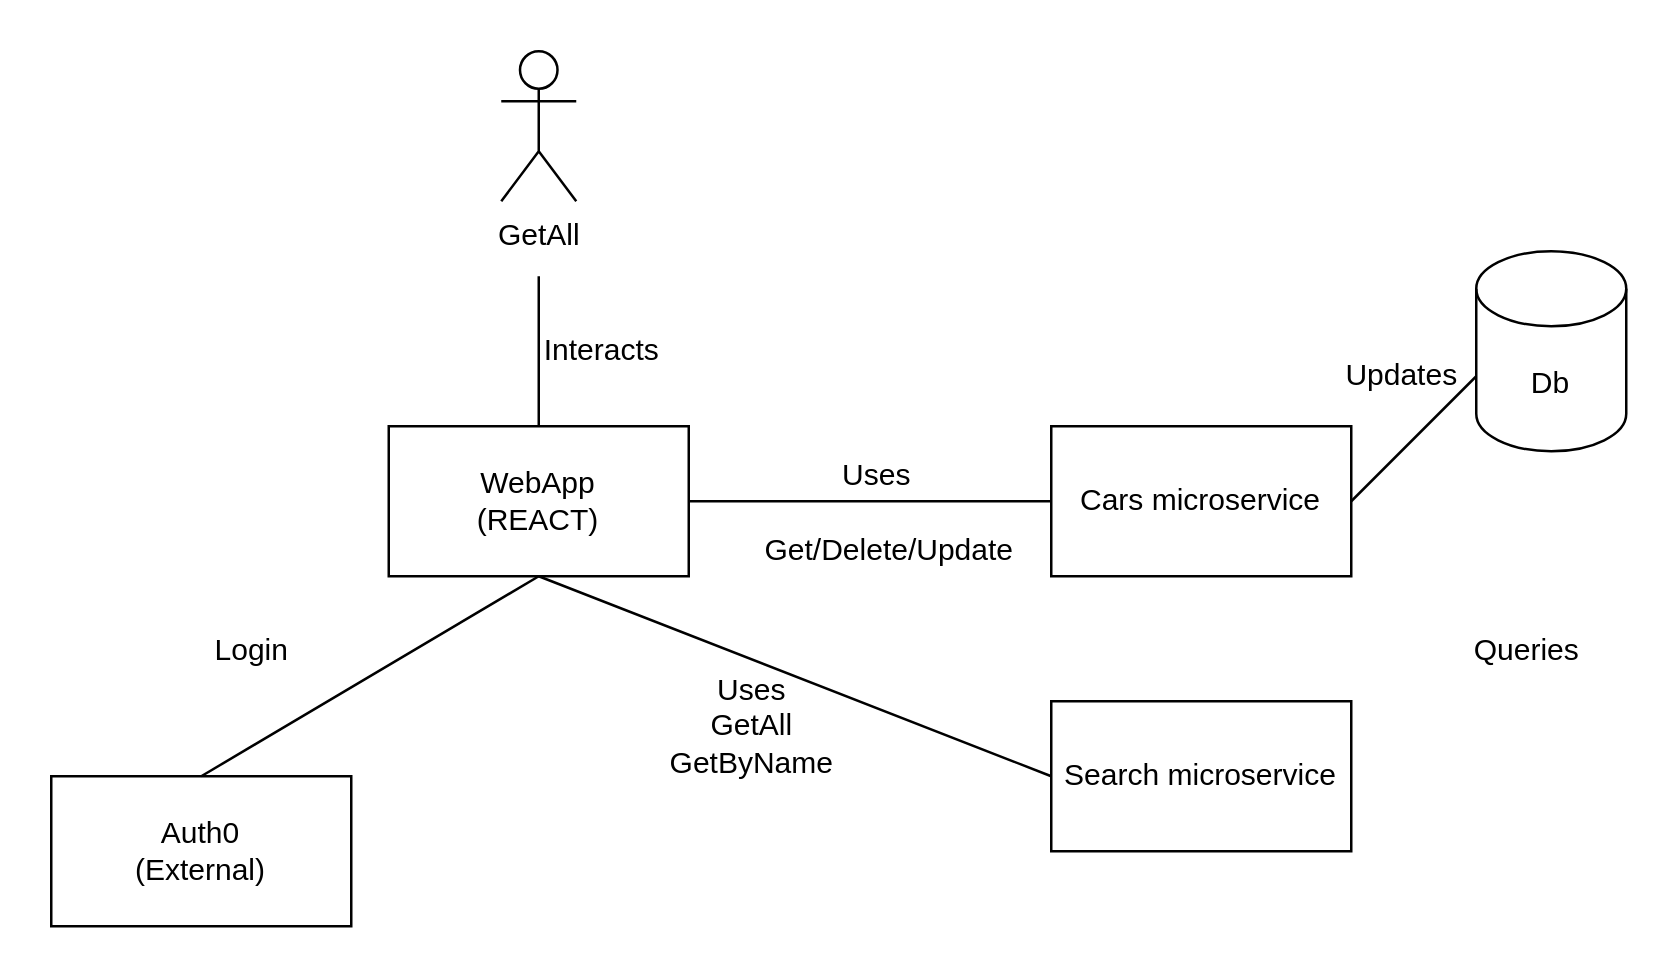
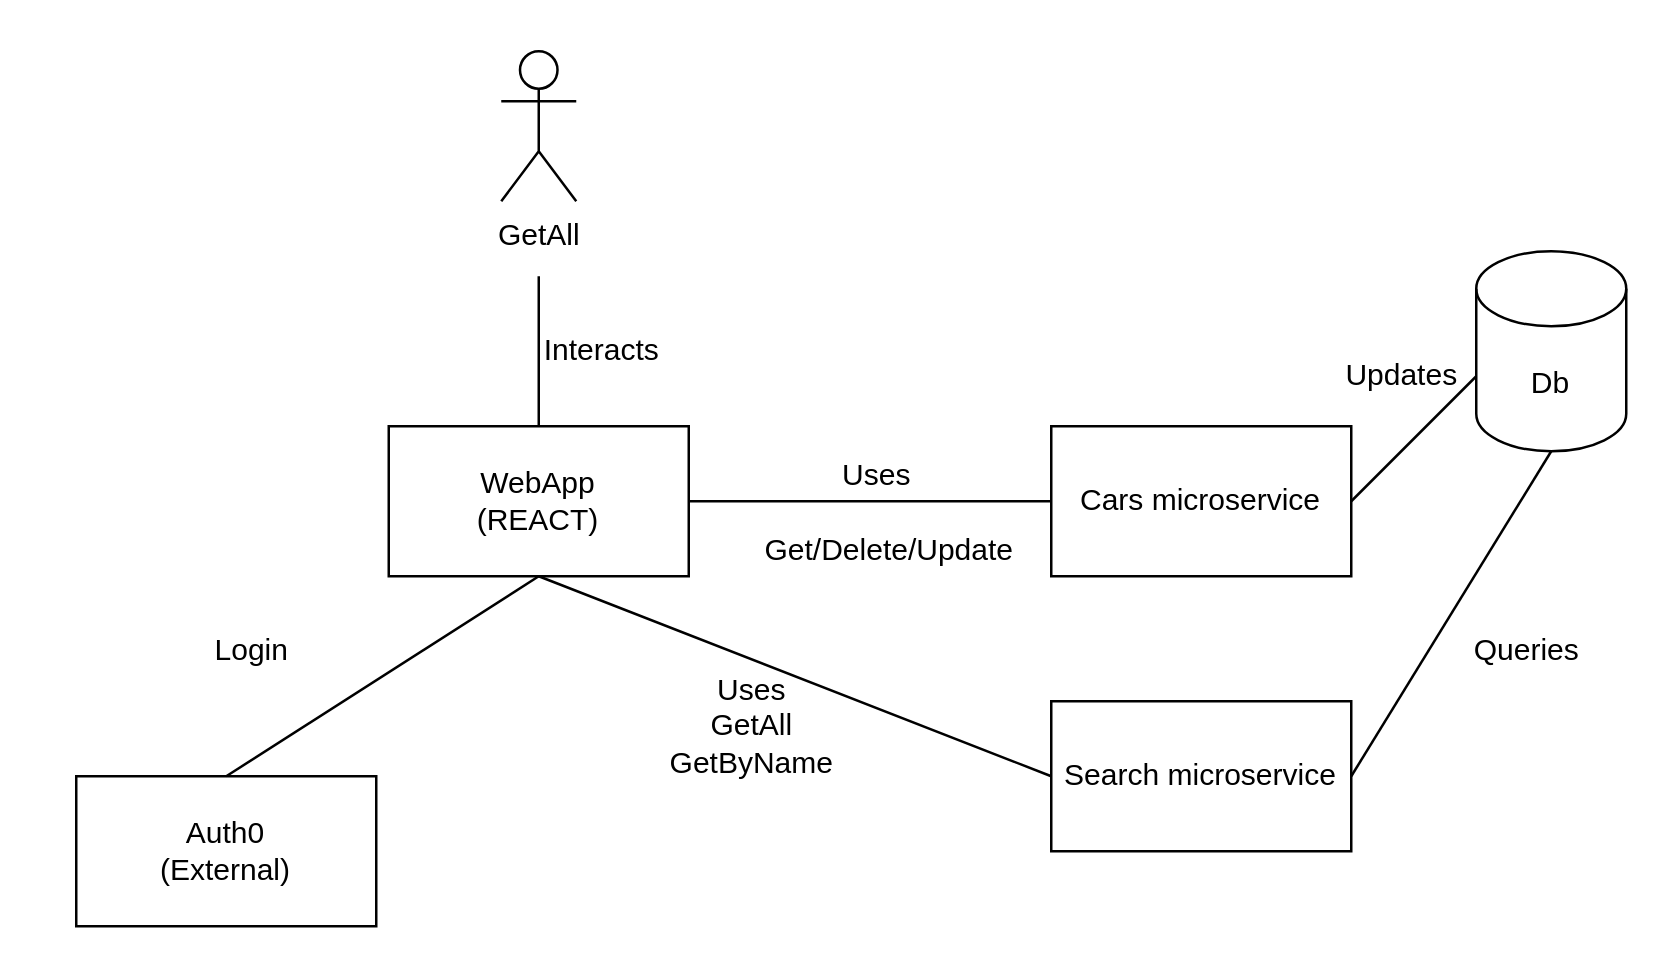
edge "Db" -- "Search microservice": added
node "Auth0 (External)": moved (201, 851) -> (226, 851)
